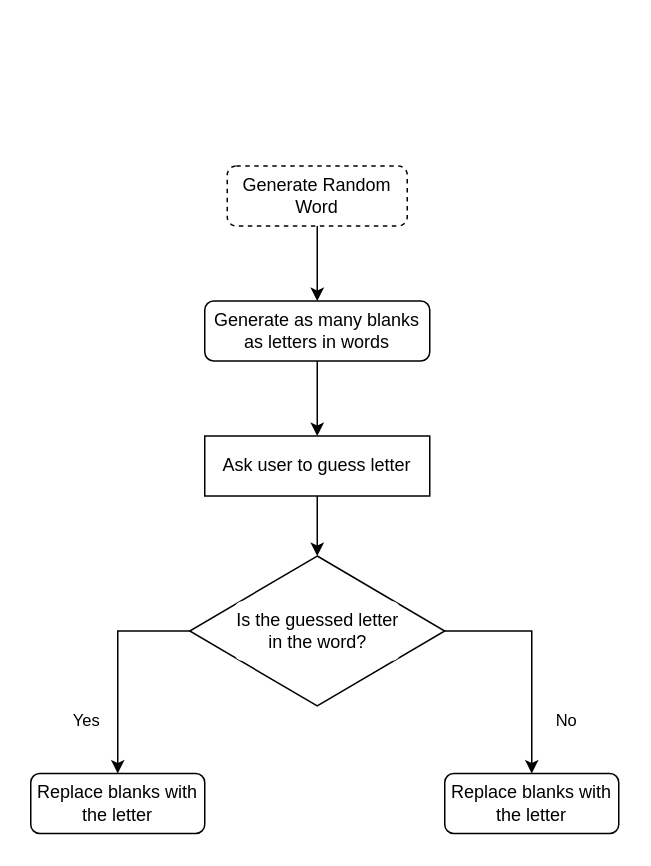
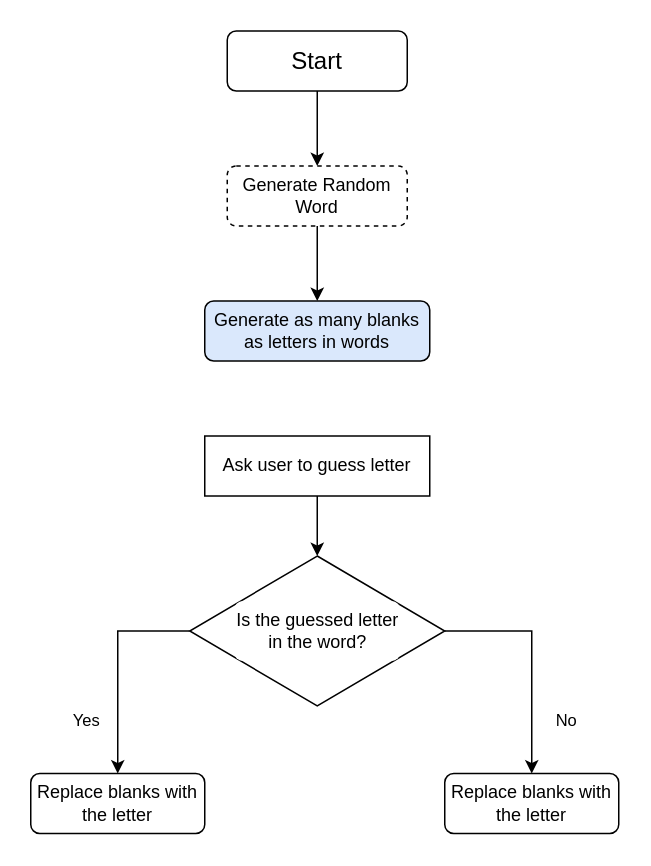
node "Start": added
edge "Start" -> "Generate Random Word": added
node "Generate as many blanks as letters in words": fillcolor #ffffff -> #dae8fc
edge "Generate as many blanks as letters in words" -> "Ask user to guess letter": removed
